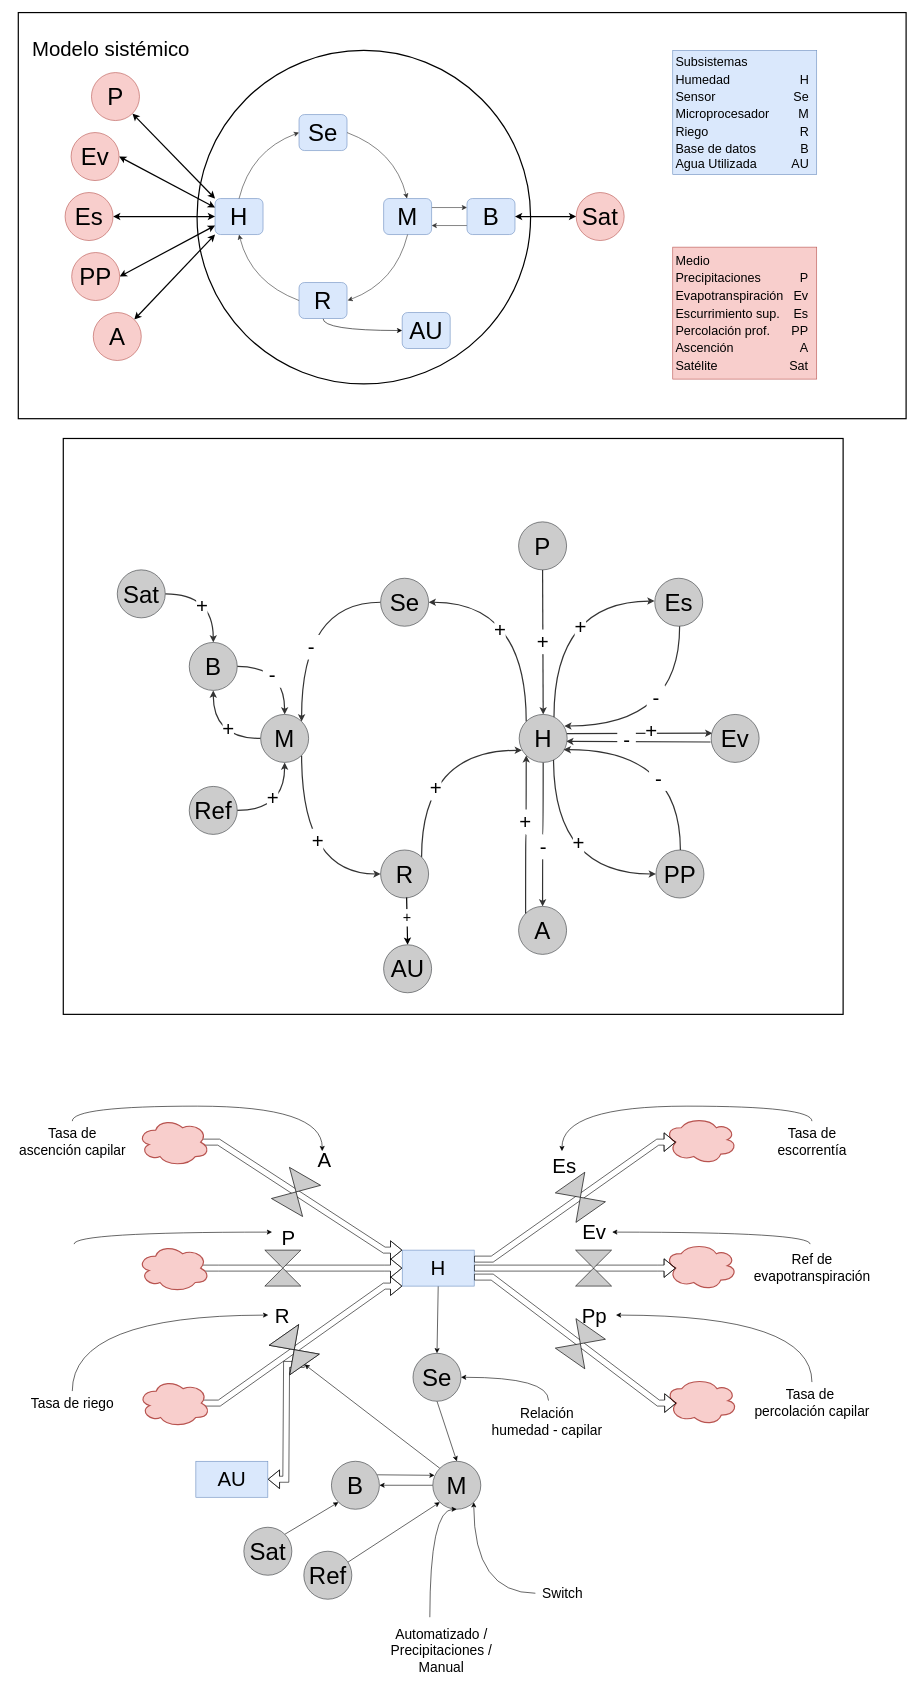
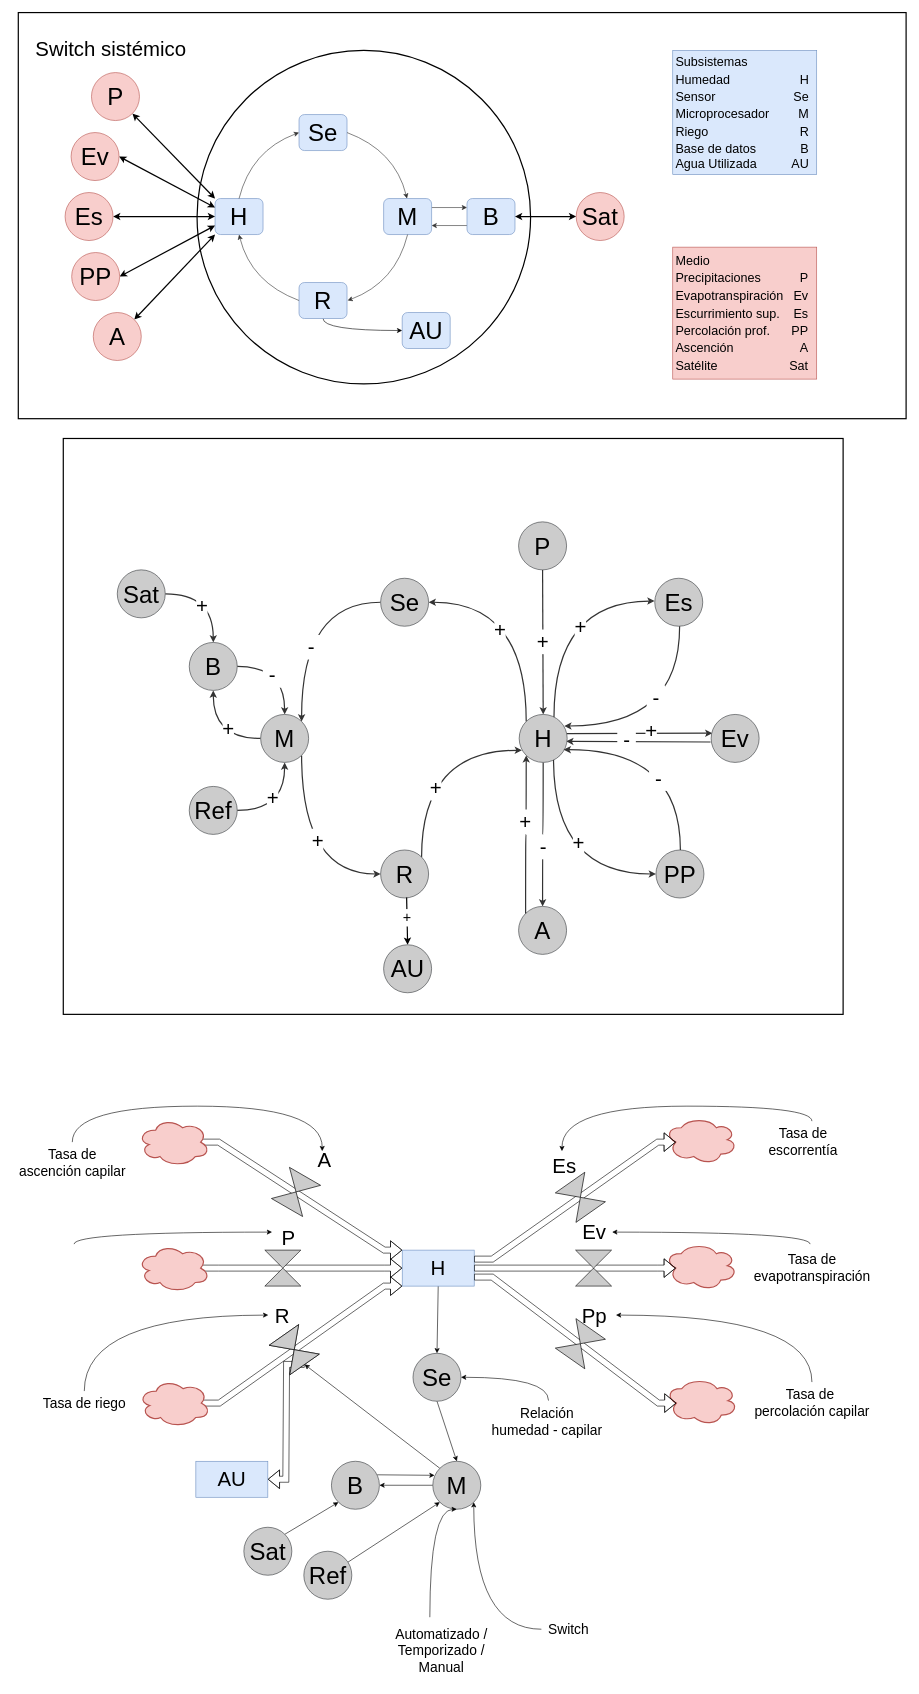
node "Modelo sistémico": label "Modelo sistémico" -> "Switch sistémico"
node "Tasa de ascención capilar": moved (72, 1142) -> (72, 1163)
node "Tasa de escorrentía": moved (812, 1142) -> (803, 1142)
node "Ref de evapotranspiración": label "Ref de evapotranspiración" -> "Tasa de evapotranspiración"
node "Tasa de riego": moved (72, 1403) -> (84, 1403)
node "Switch": moved (563, 1593) -> (569, 1629)
node "Automatizado / Precipitaciones / Manual": label "Automatizado / Precipitaciones / Manual" -> "Automatizado / Temporizado / Manual"
